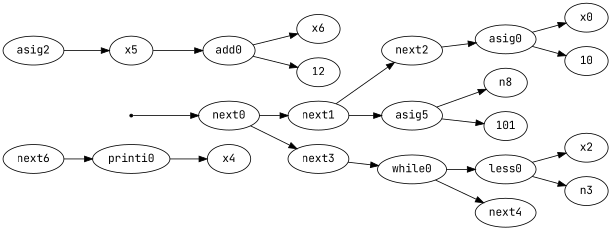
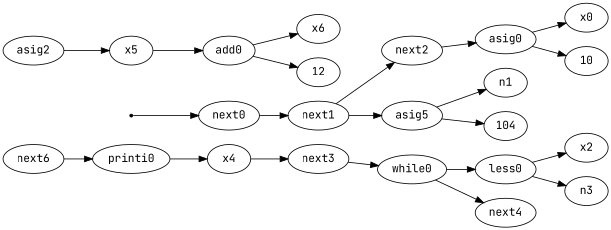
node "n8": label "n8" -> "n1"
node "101": label "101" -> "104"
edge "next0" -> "next3": now "x4" -> "next3"
